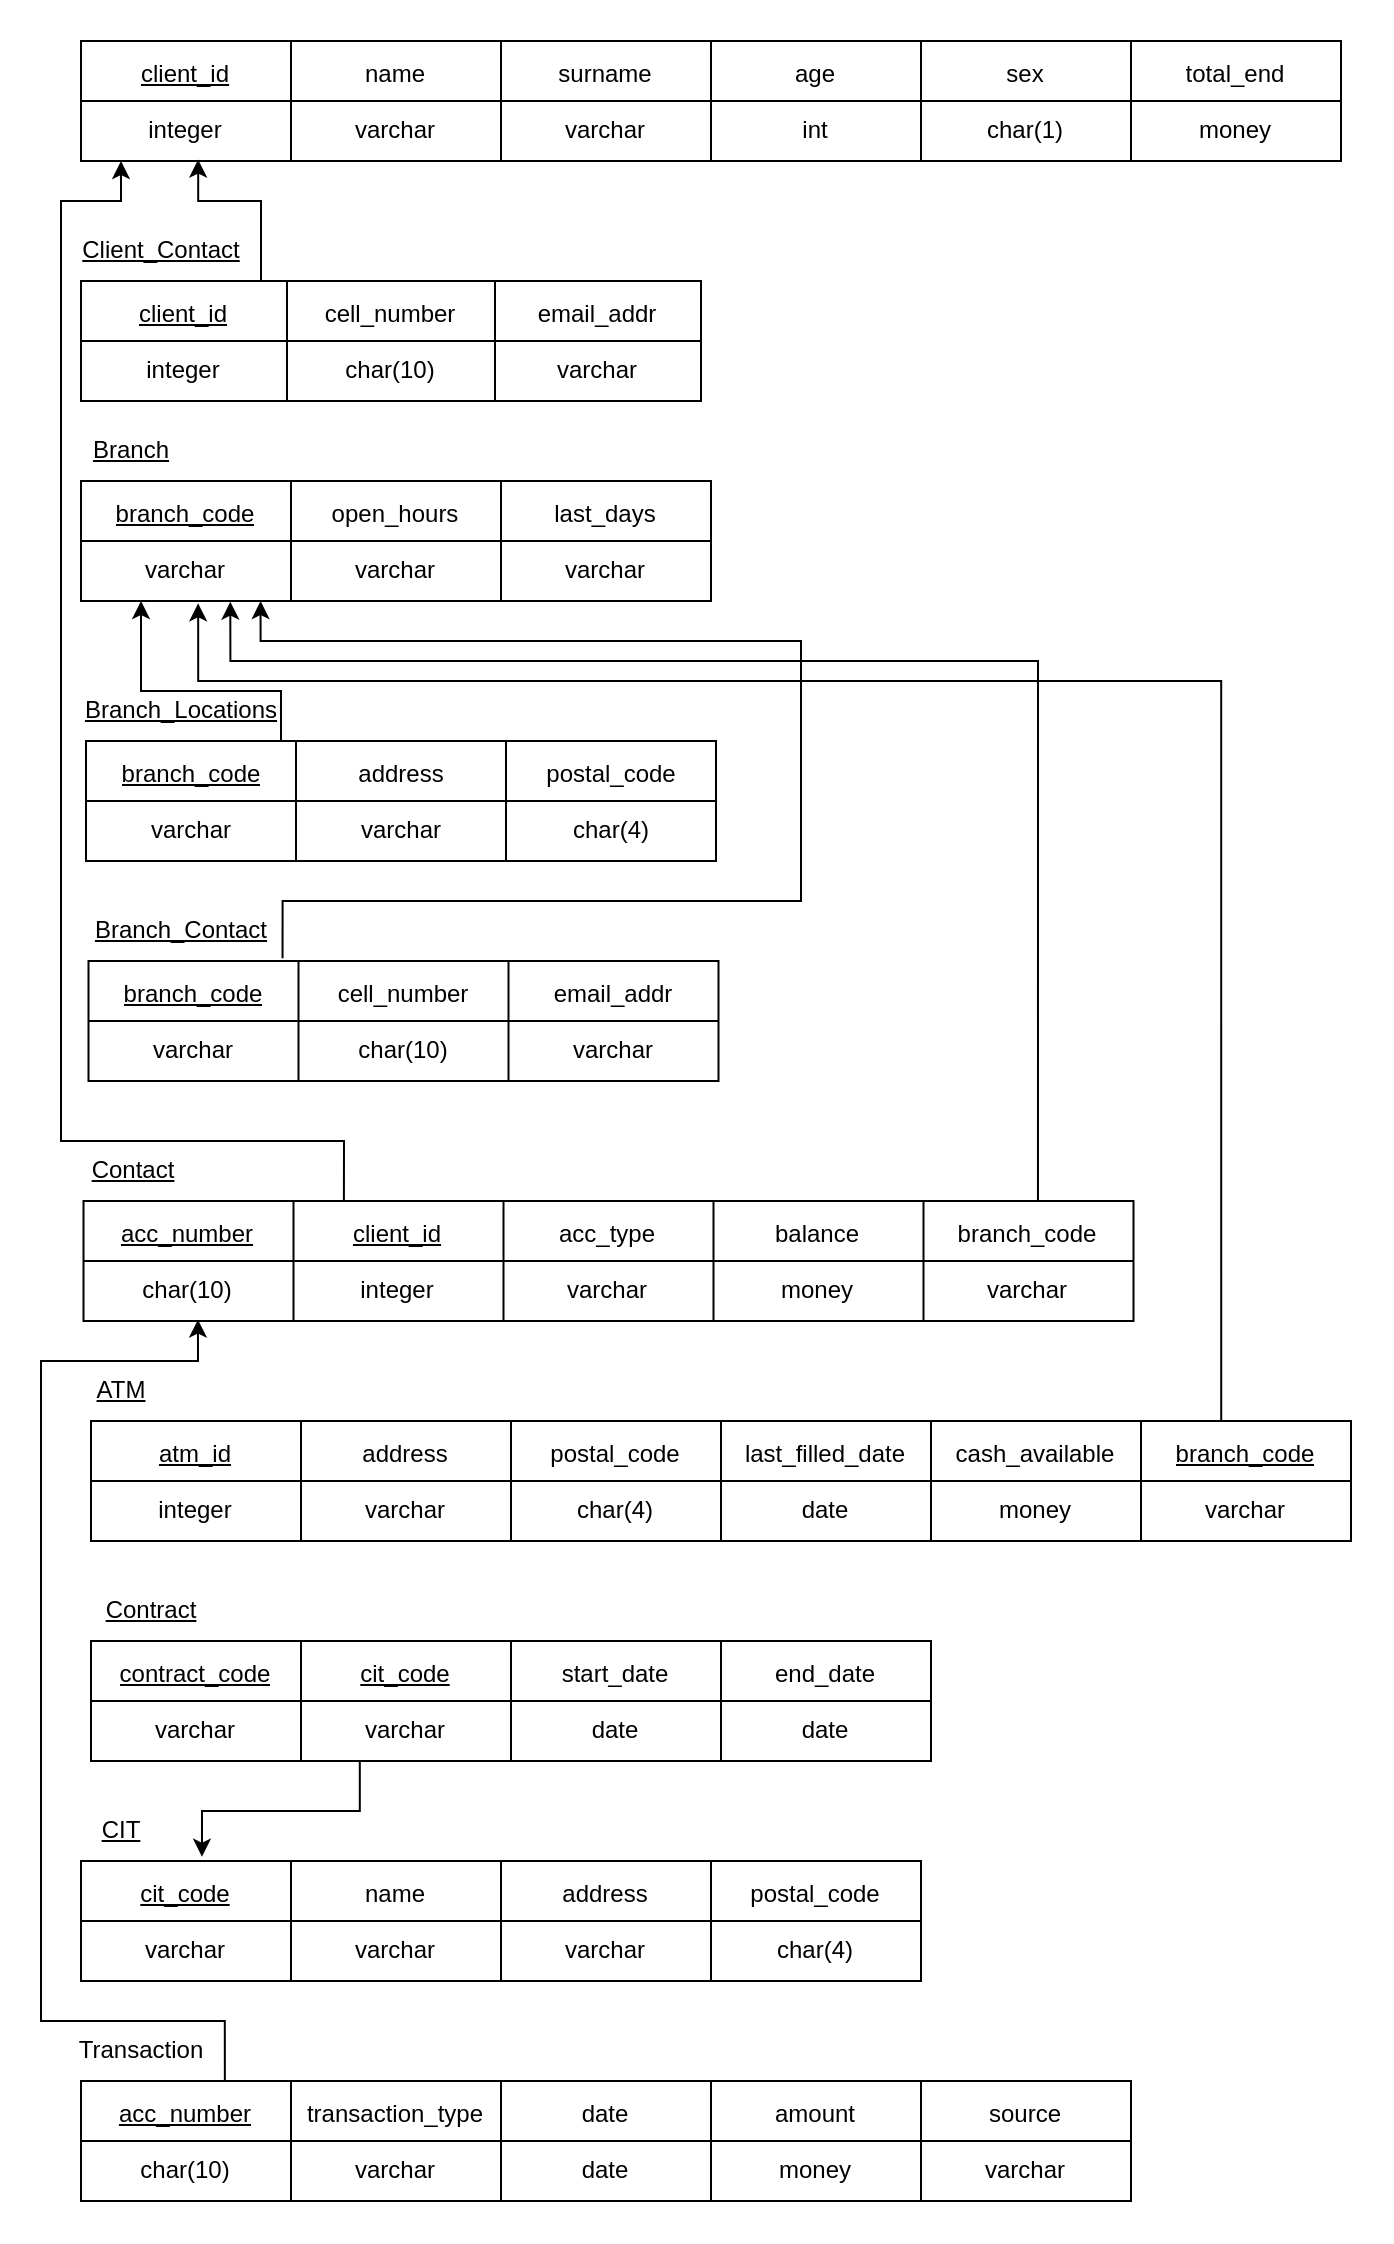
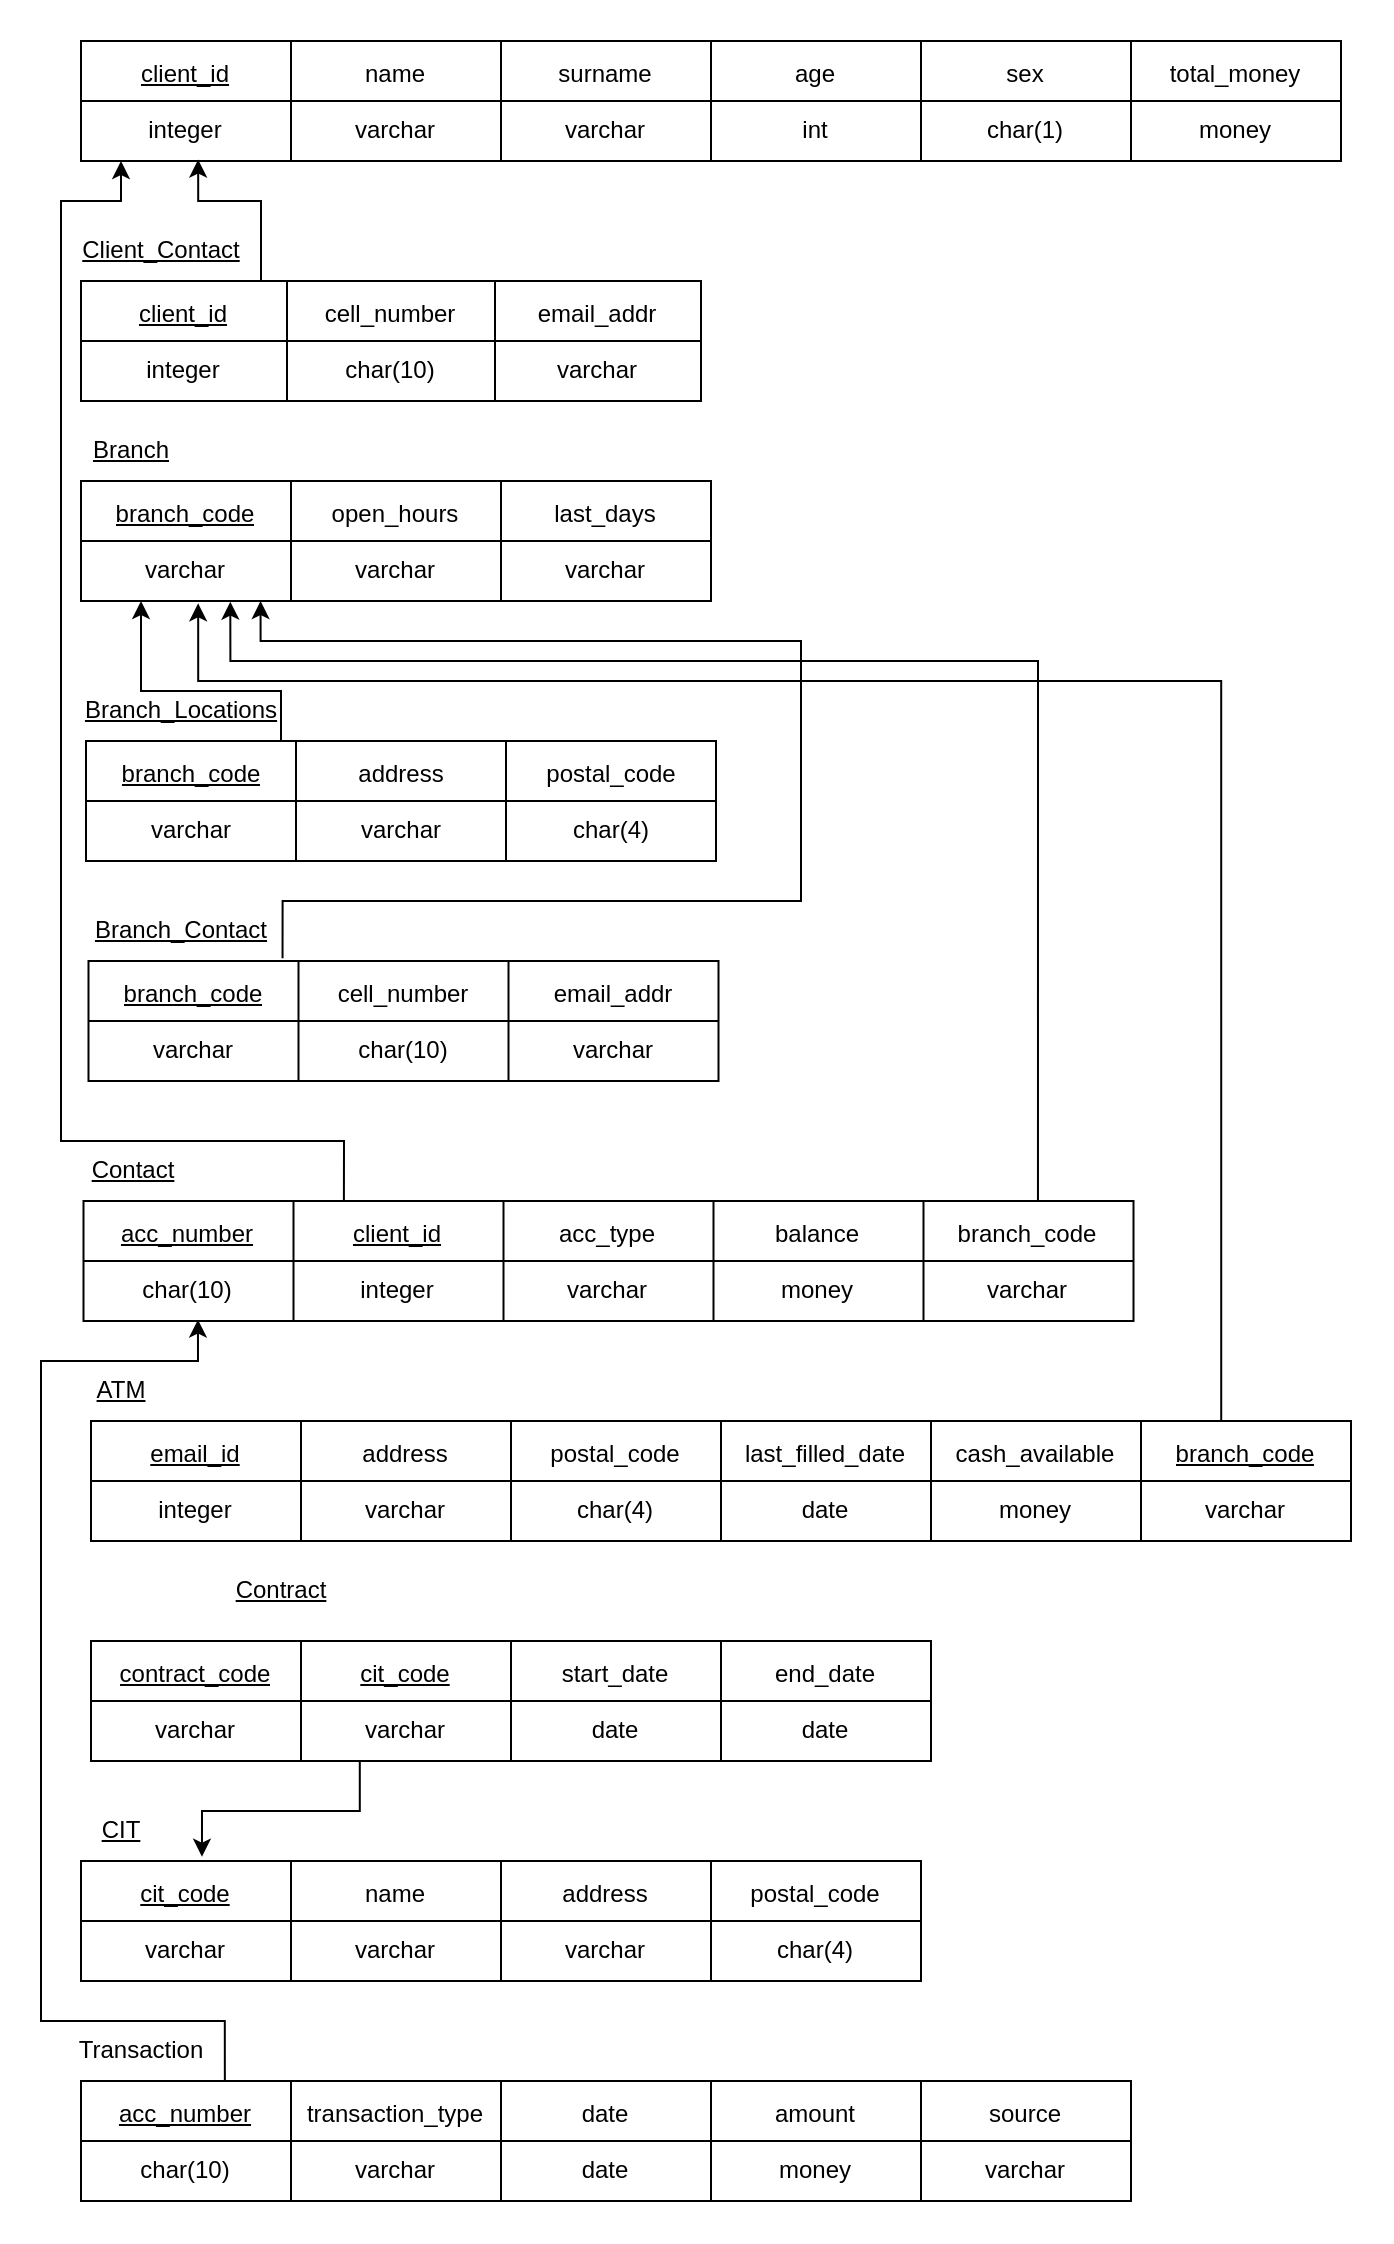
node "total_end": label "total_end" -> "total_money"
node "atm_id": label "atm_id" -> "email_id"
node "Contract": moved (151, 1611) -> (281, 1591)
